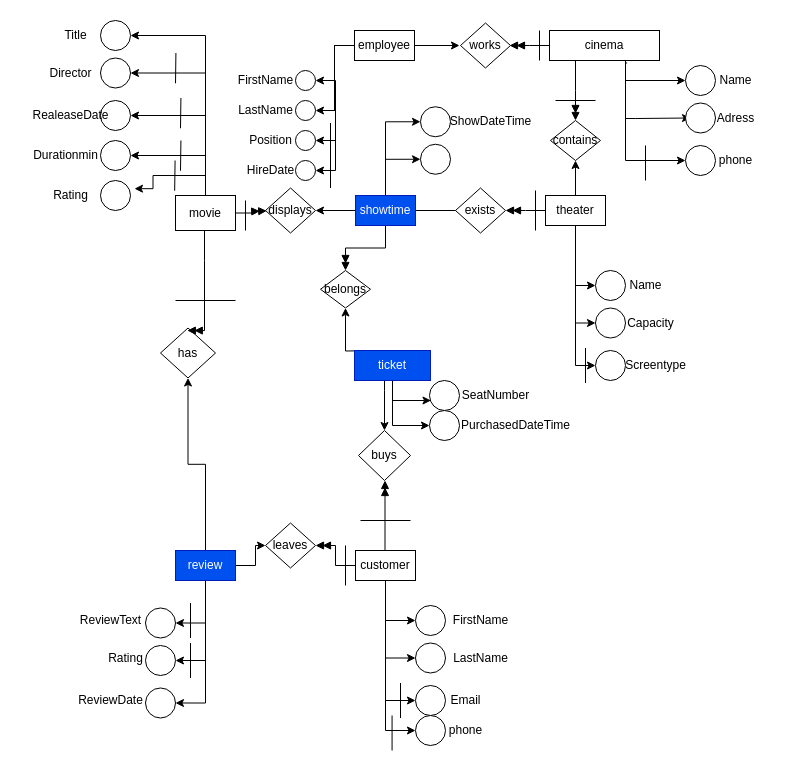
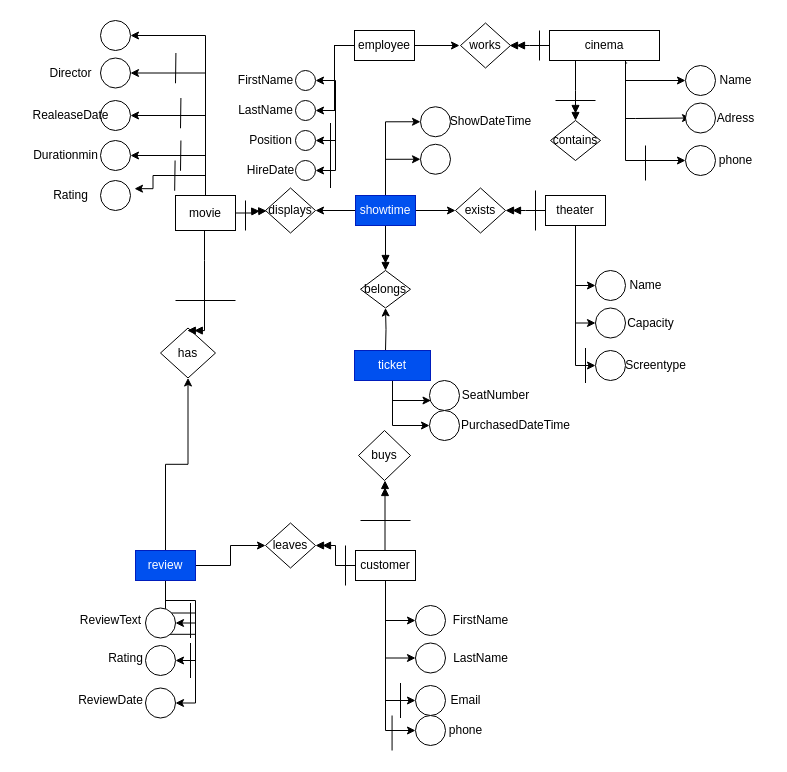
node "Title": removed
edge "theater" -> "contains": removed
edge "showtime" -- "exists": arrowhead none -> classic
node "belongs": moved (346, 289) -> (386, 289)
edge "ticket" -> "buys": removed
node "review": moved (206, 566) -> (166, 566)
